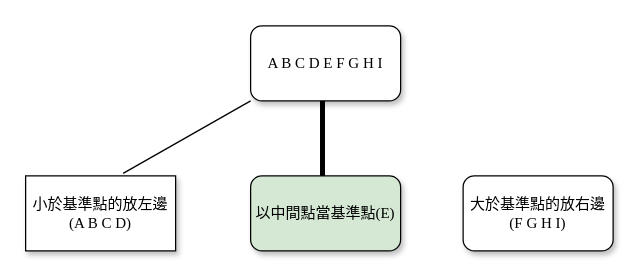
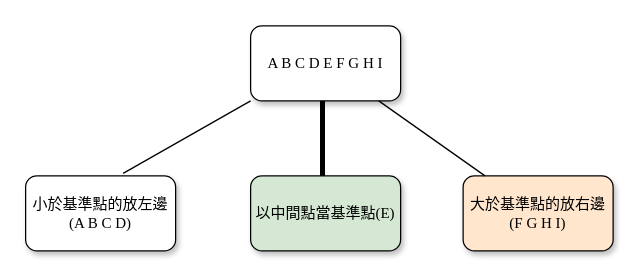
edge "A B C D E F G H I" -- "大於基準點的放右邊 (F G H I)": added
node "小於基準點的放左邊 (A B C D)": shape rectangle -> rounded rectangle
node "大於基準點的放右邊 (F G H I)": fillcolor #ffffff -> #ffe6cc
